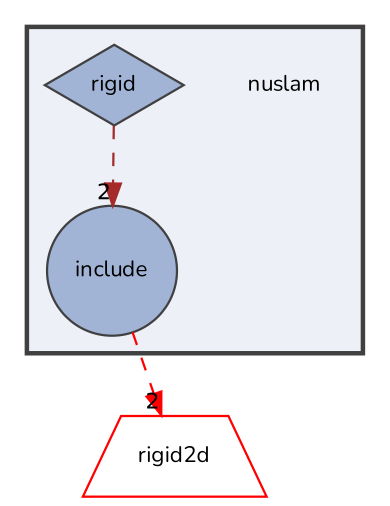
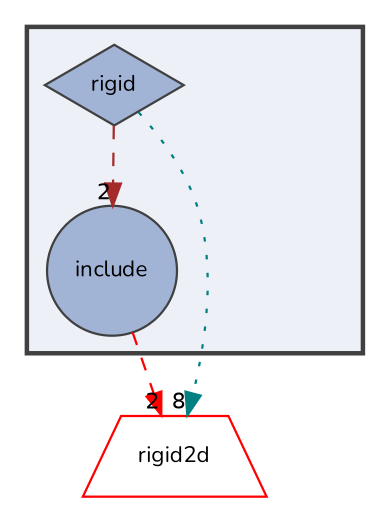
node "nuslam": removed
edge "rigid" -> "rigid2d": added
